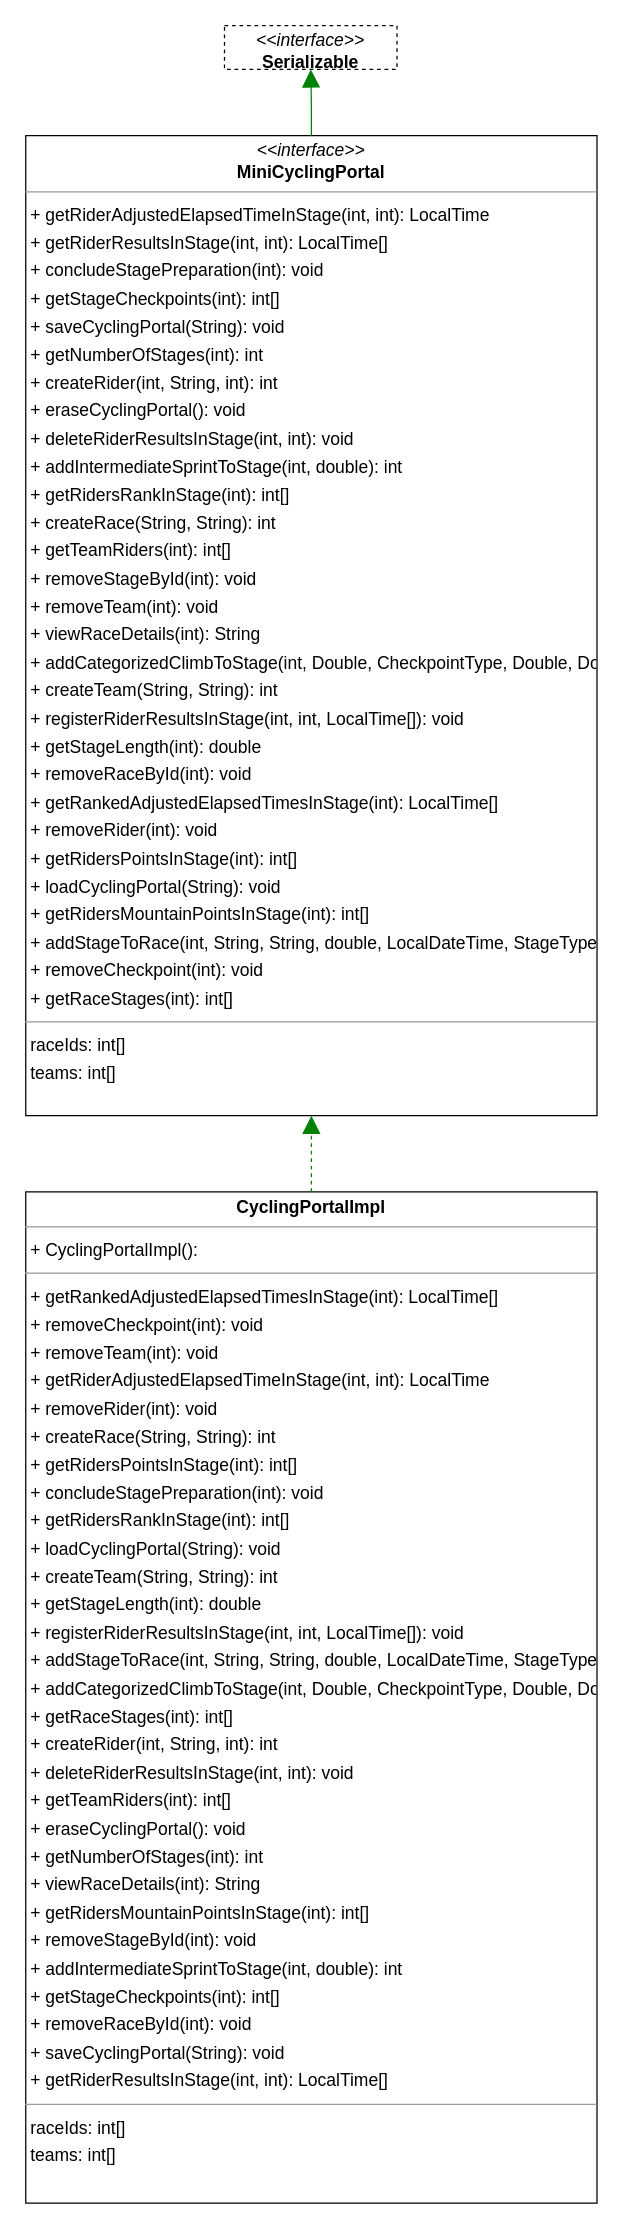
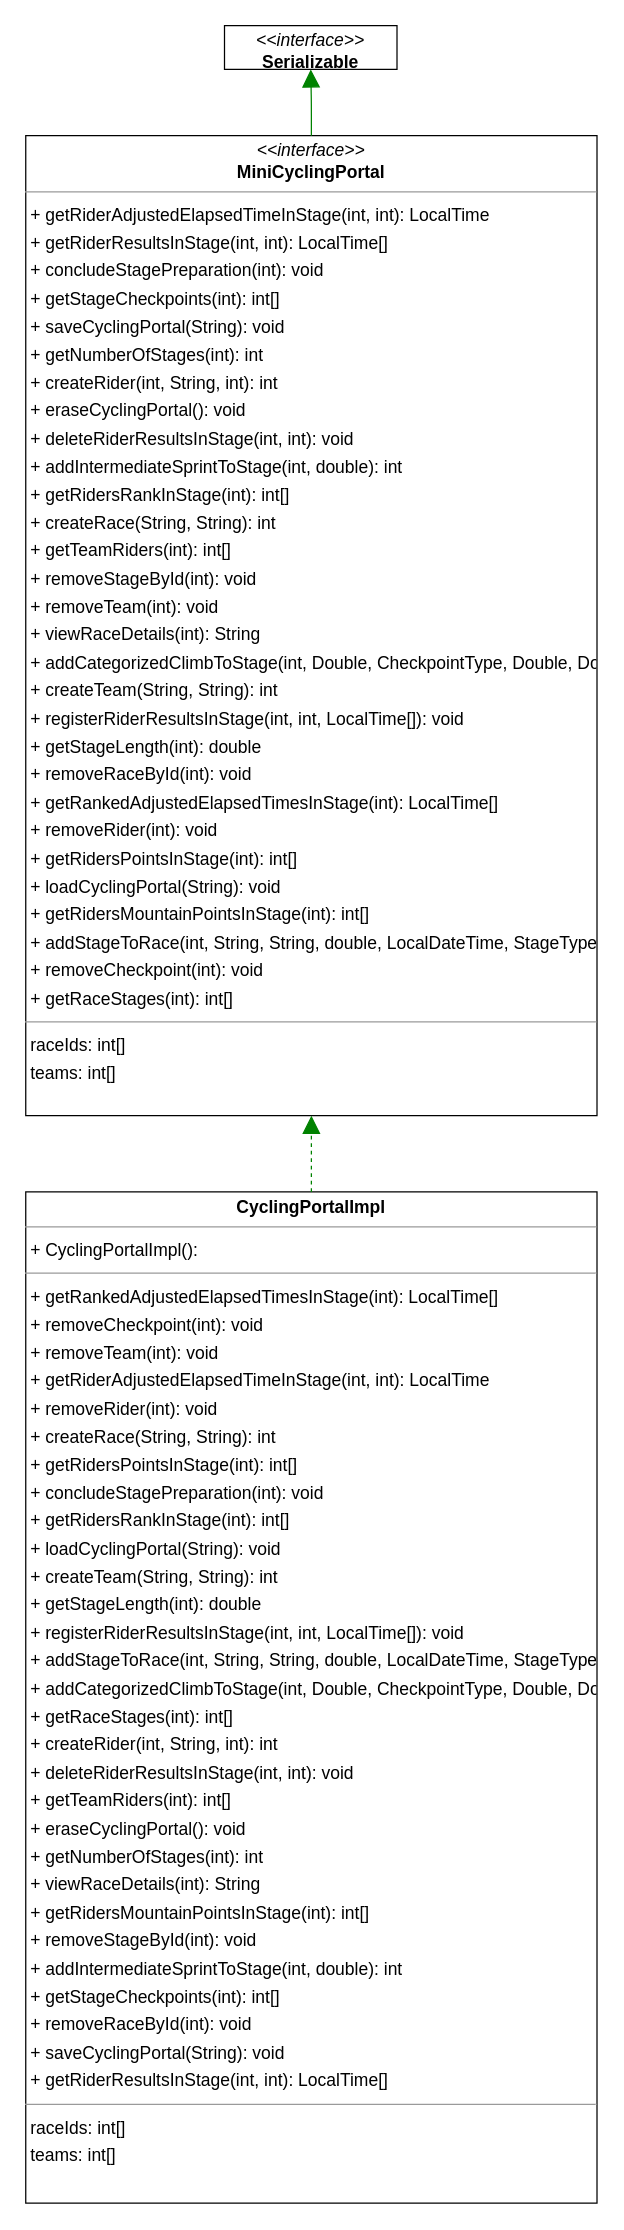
node "<<interface>> Serializable": style dashed -> solid
